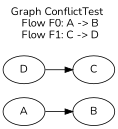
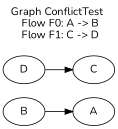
edge "A" -> "B": reversed
